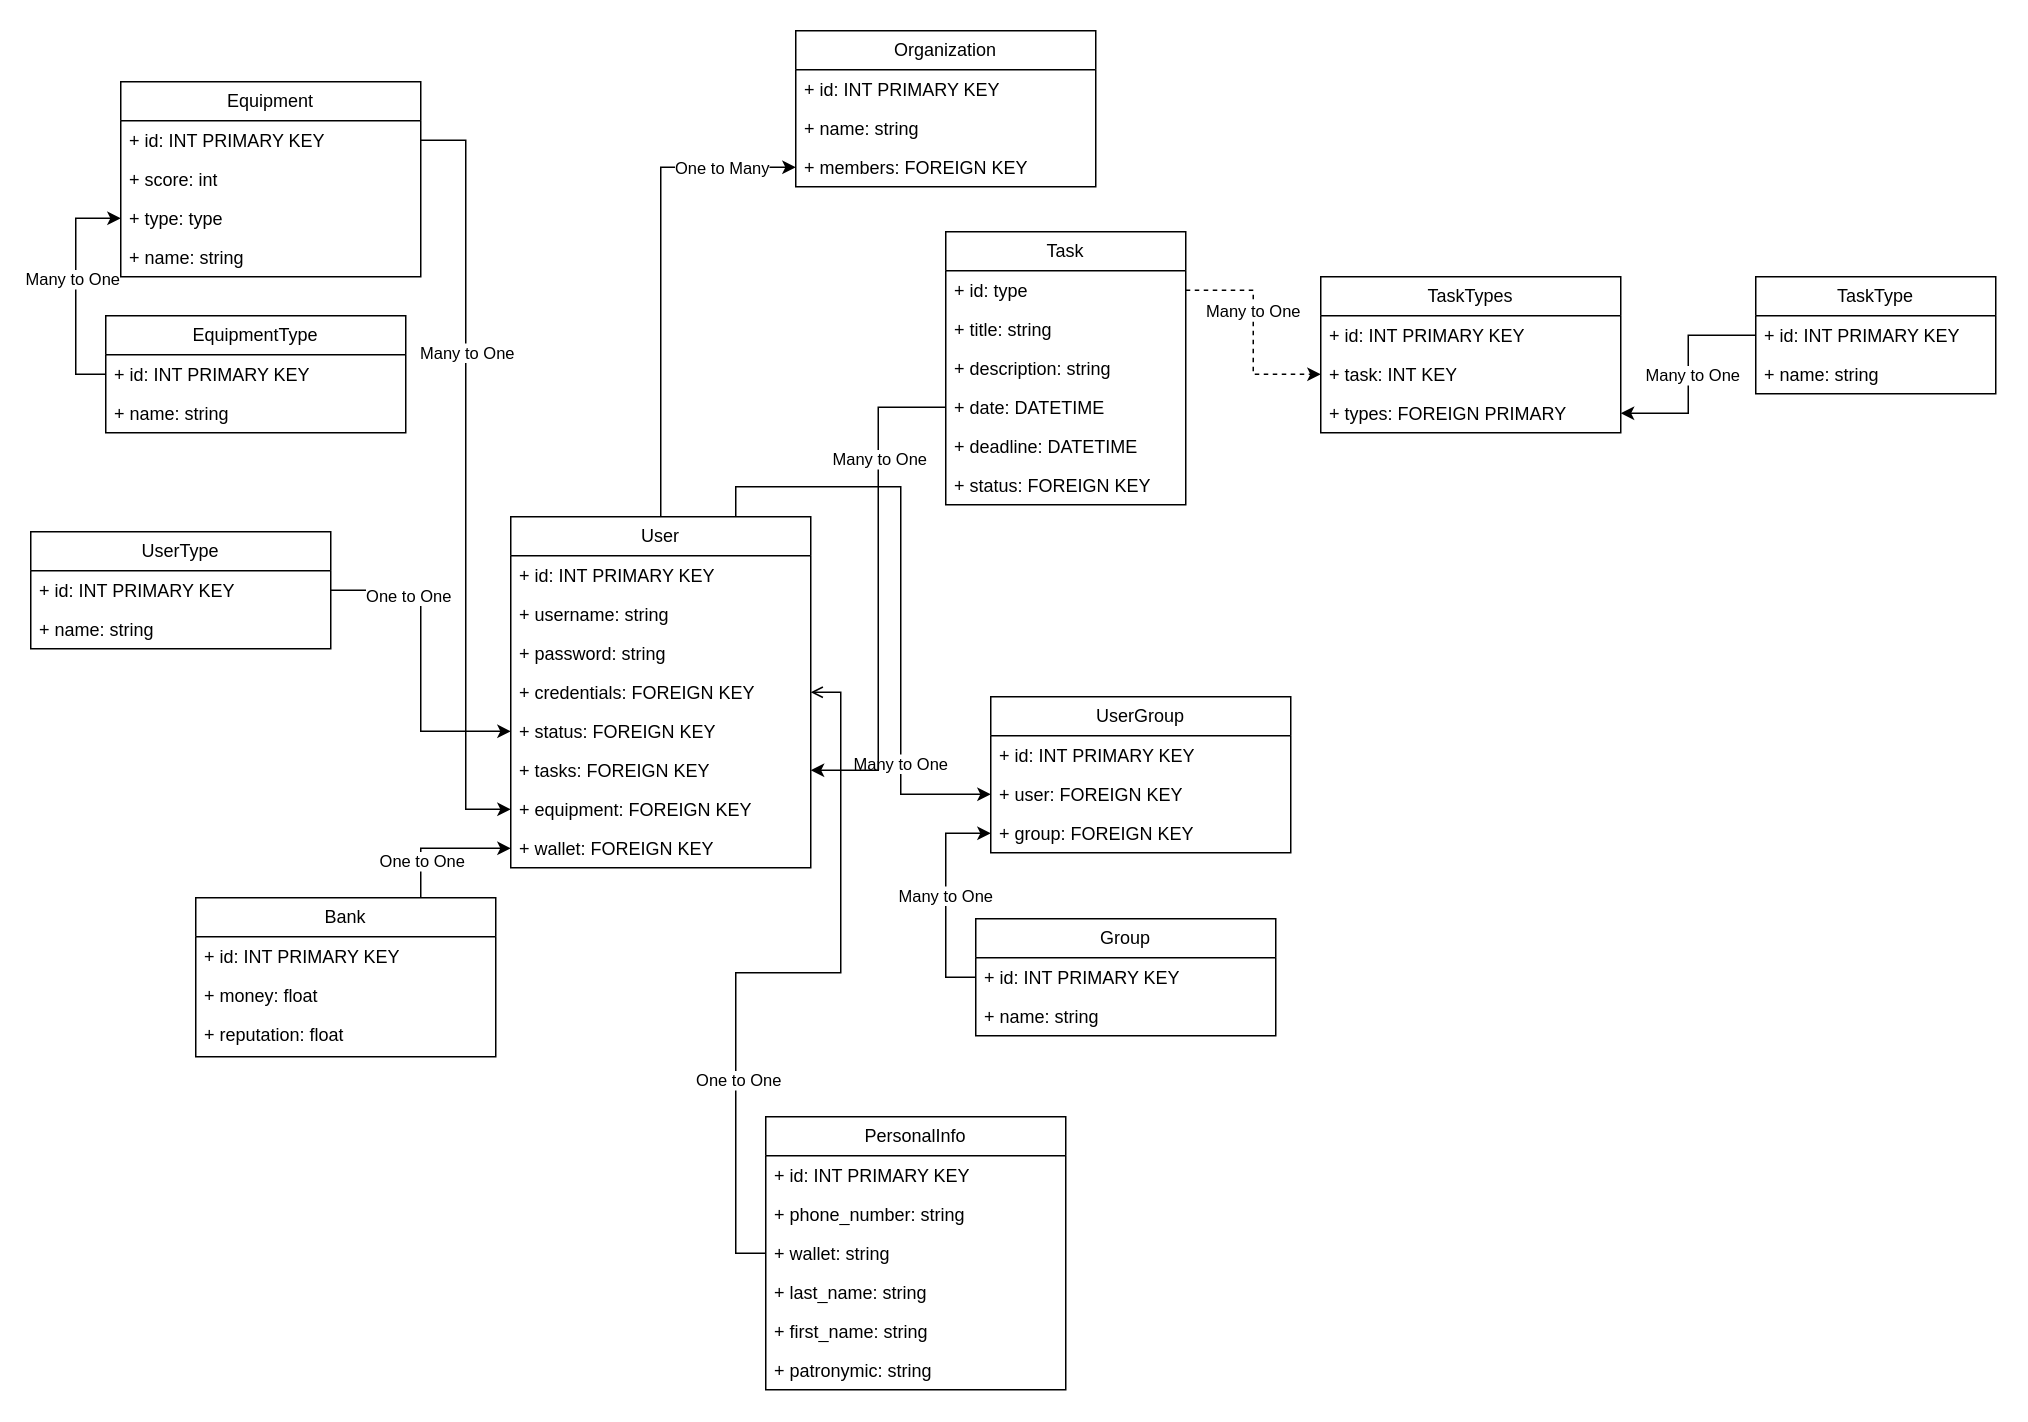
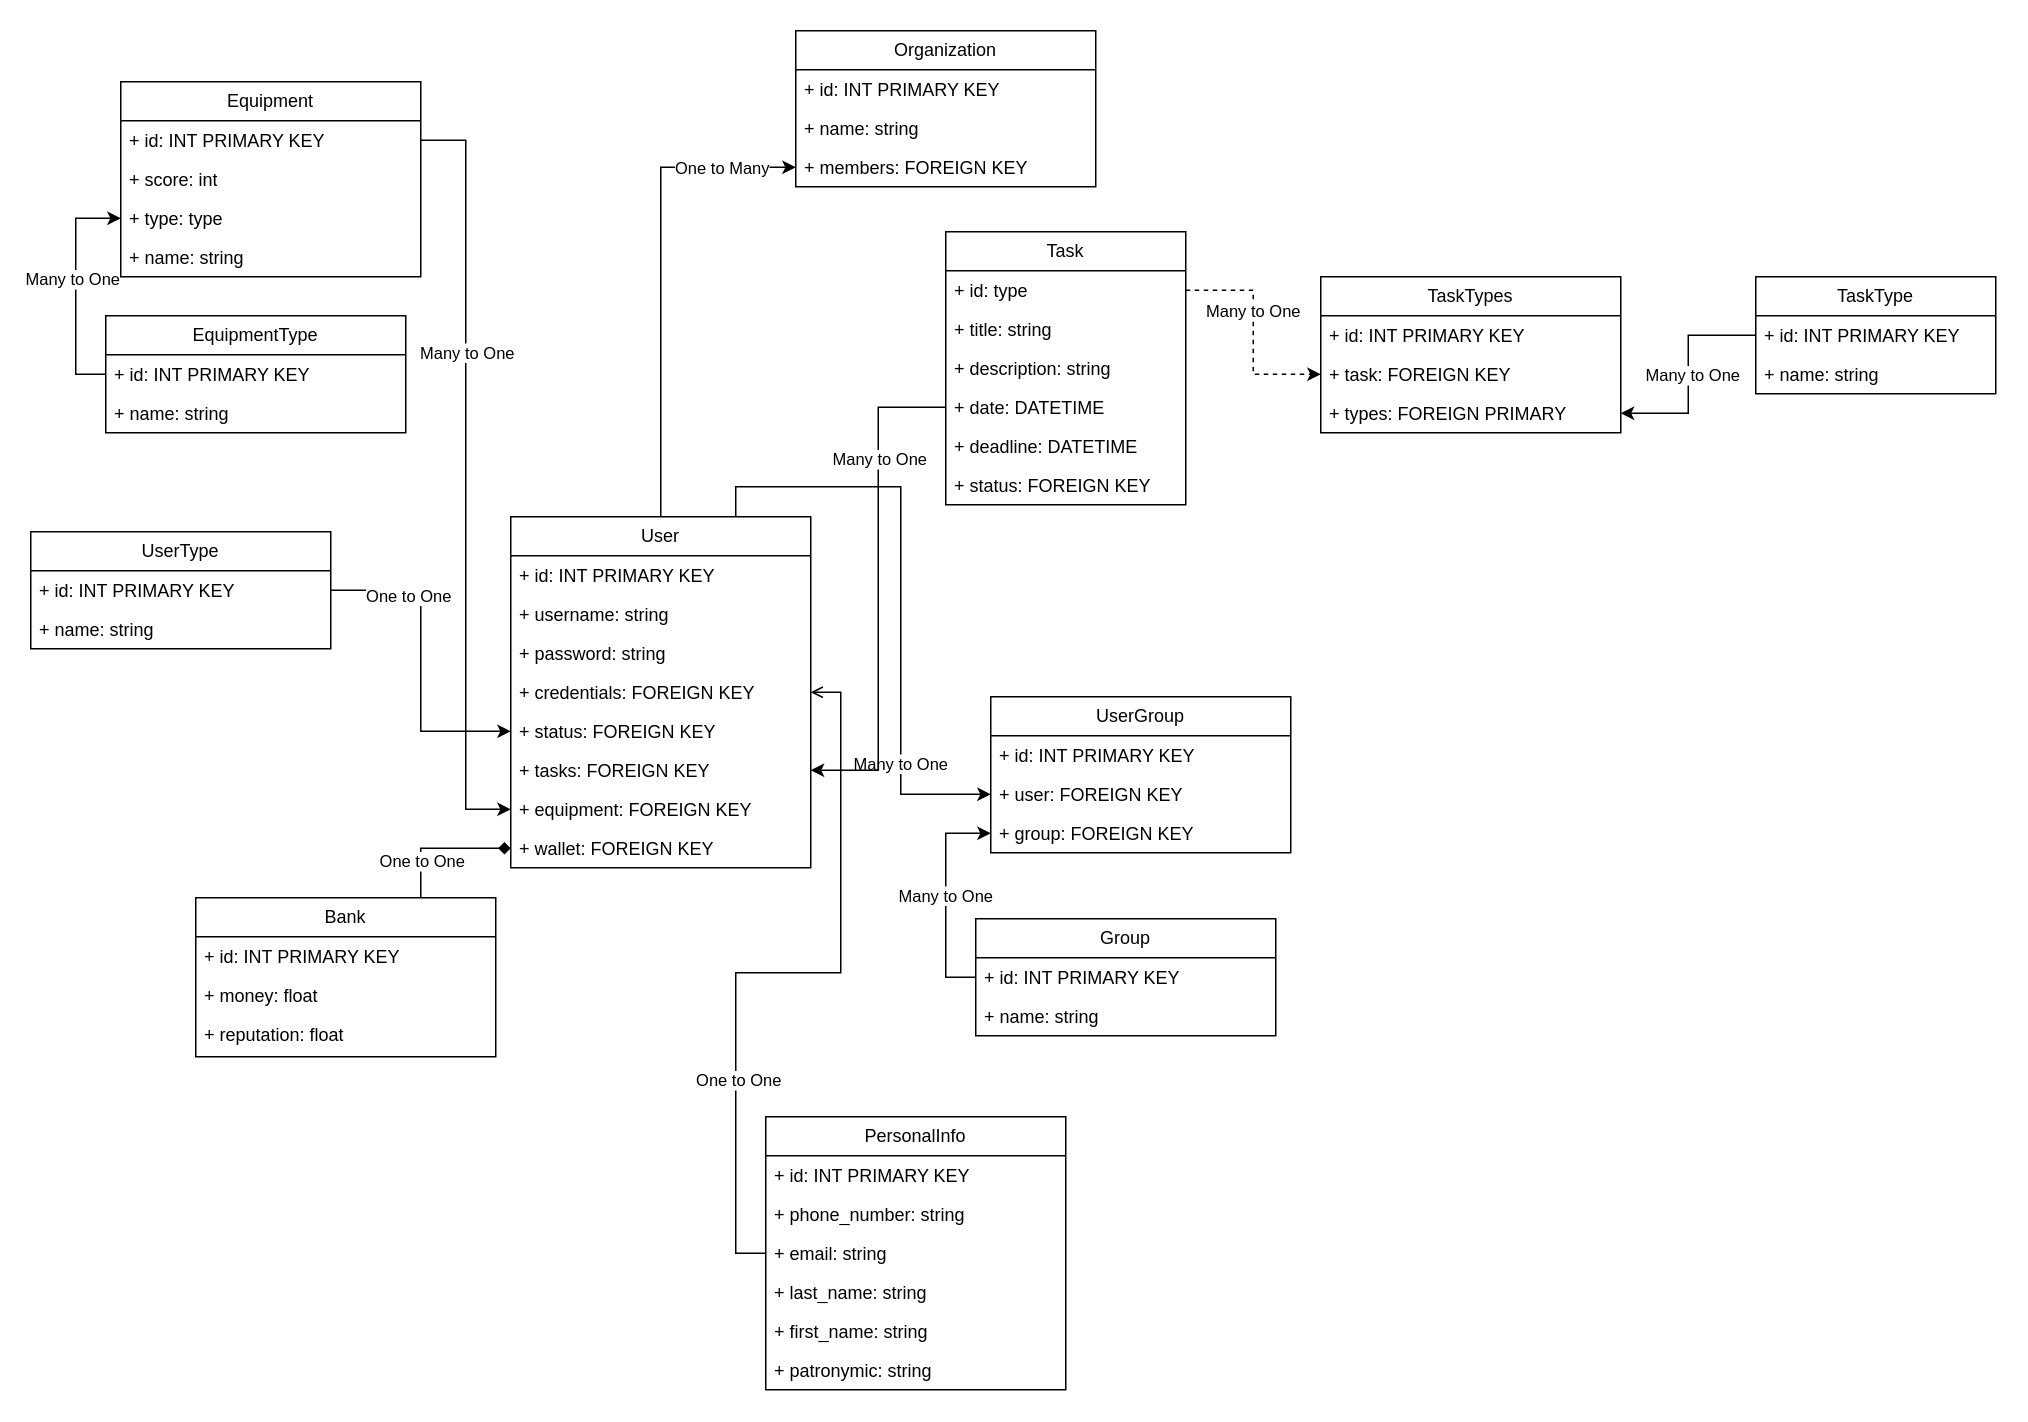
node "+ task: INT KEY": label "+ task: INT KEY" -> "+ task: FOREIGN KEY"
edge "Bank" -> "+ wallet: FOREIGN KEY": arrowhead classic -> diamond
node "+ wallet: string": label "+ wallet: string" -> "+ email: string"
